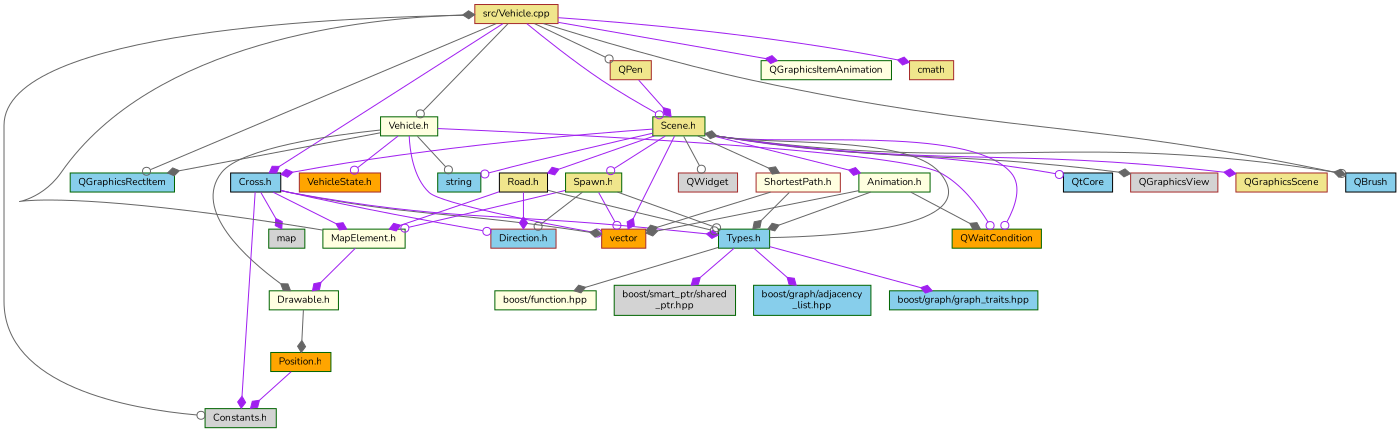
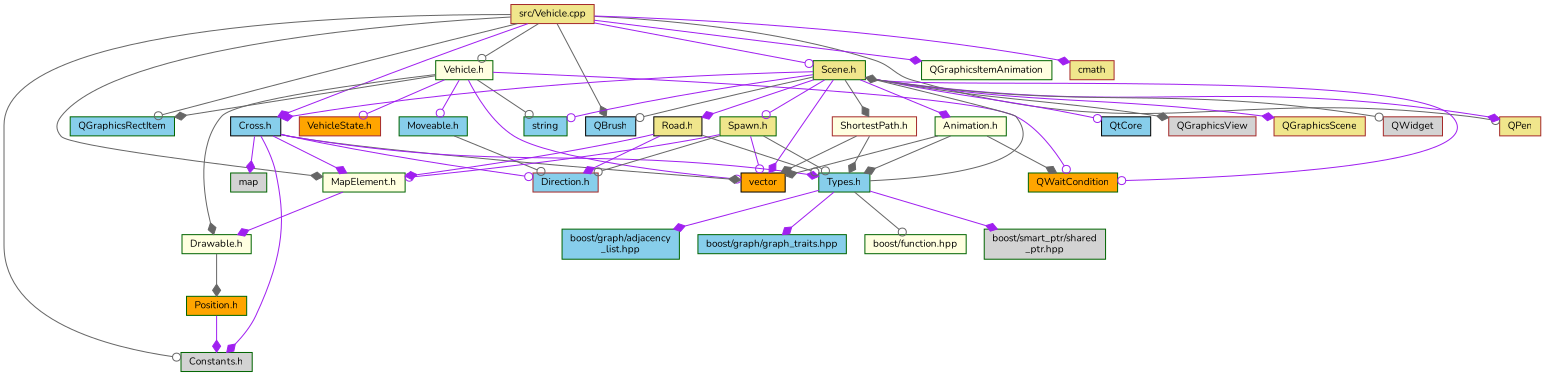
edge "QPen" -> "Scene.h": reversed
node "Moveable.h": added
edge "MapElement.h" -> "src/Vehicle.cpp": reversed
node "vector": color brown -> black
edge "Types.h" -> "boost/function.hpp": arrowhead diamond -> odot
